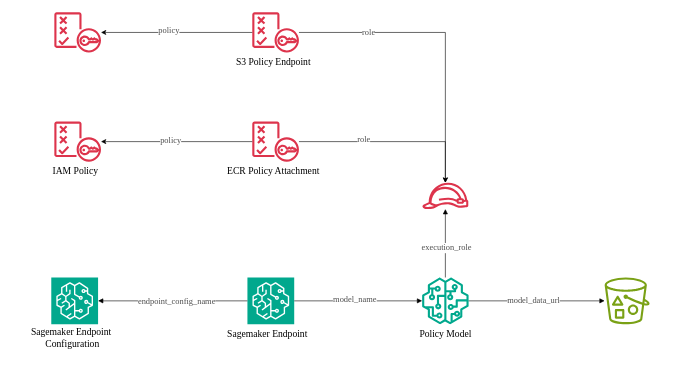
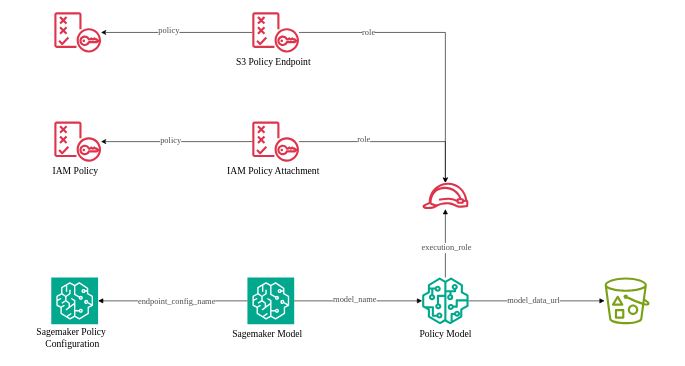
node "ECR Policy Attachment": label "ECR Policy Attachment" -> "IAM Policy Attachment"
node "Sagemaker Endpoint": label "Sagemaker Endpoint" -> "Sagemaker Model"
node "Sagemaker Endpoint Configuration": label "Sagemaker Endpoint Configuration" -> "Sagemaker Policy Configuration"
